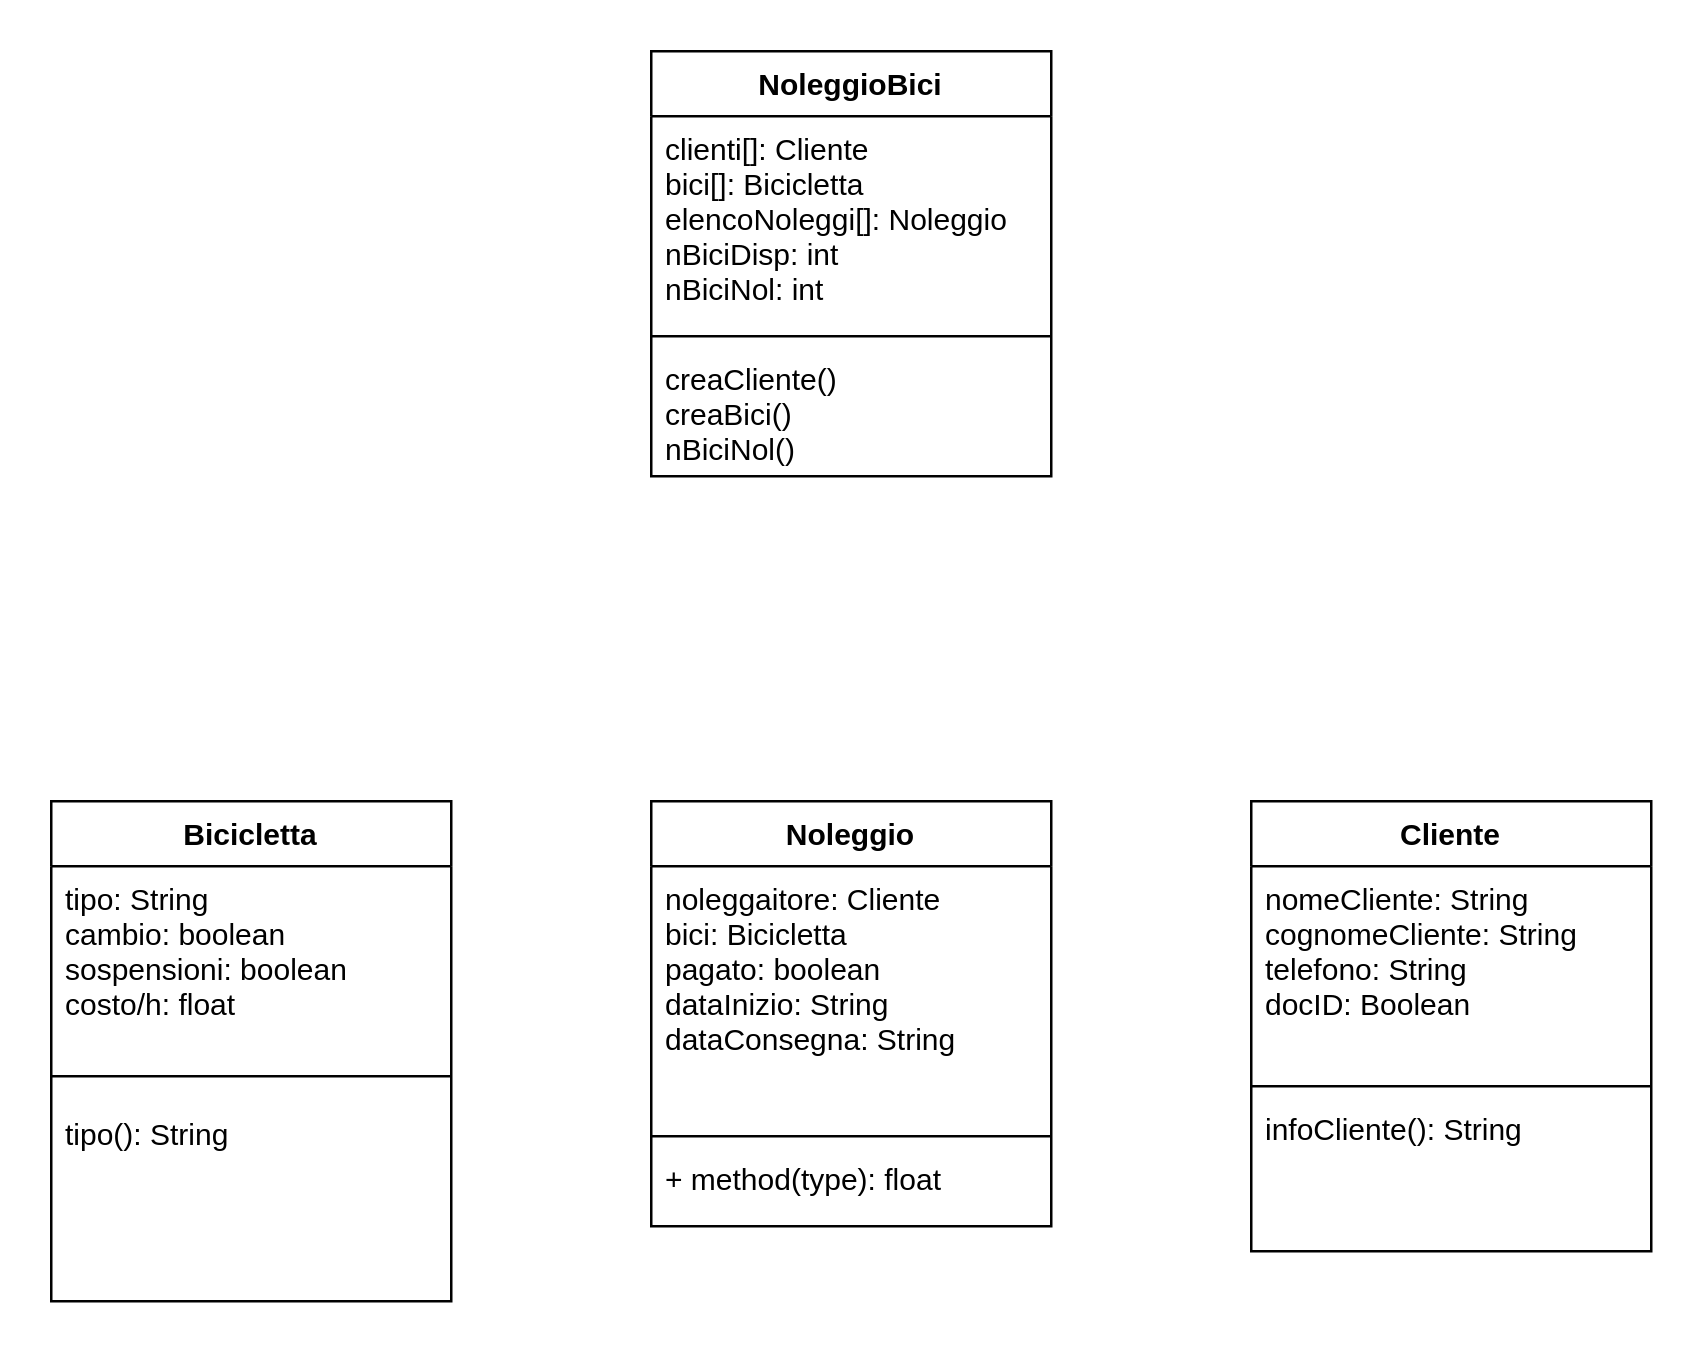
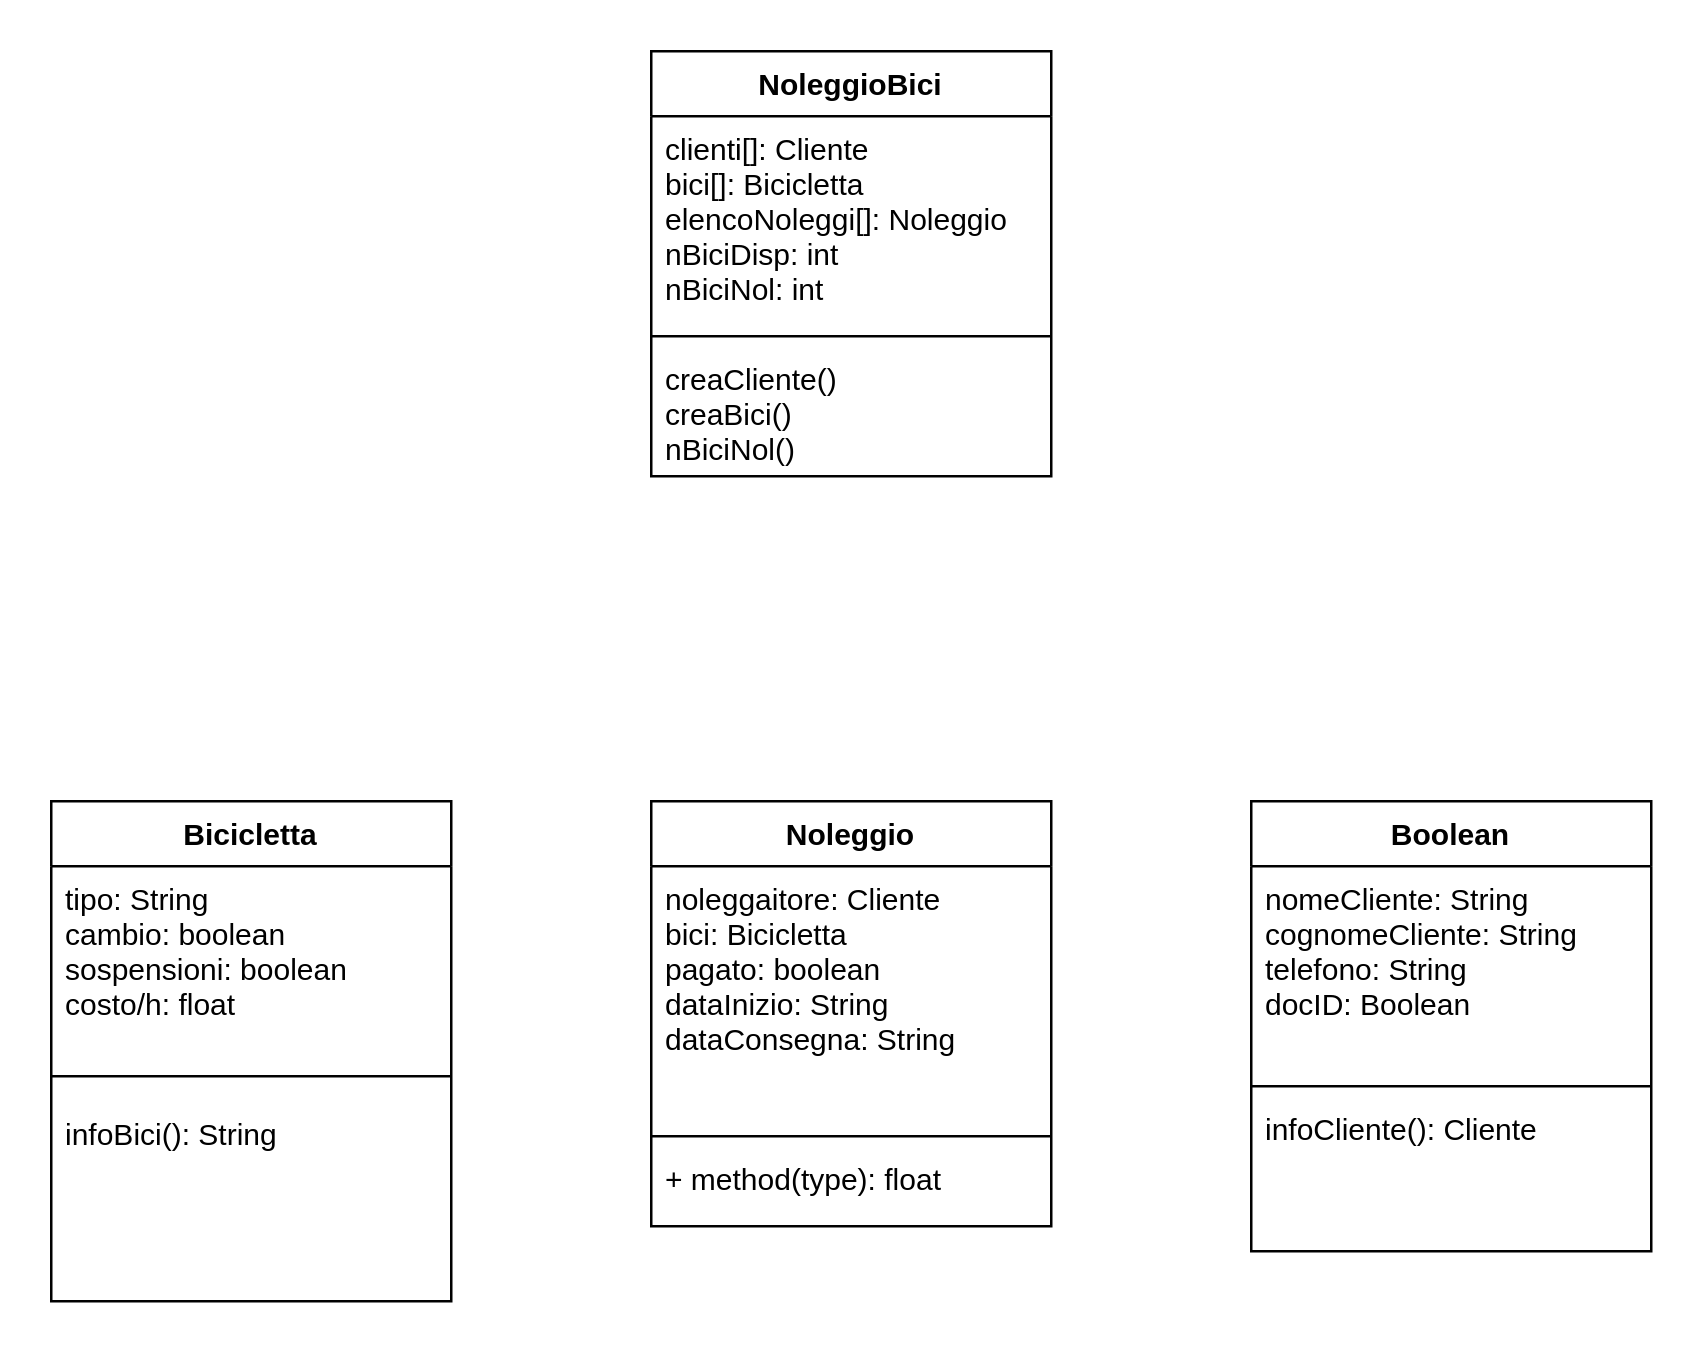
node "Cliente": label "Cliente" -> "Boolean"
node "infoCliente(): String": label "infoCliente(): String" -> "infoCliente(): Cliente"
node "tipo(): String": label "tipo(): String" -> "infoBici(): String"
